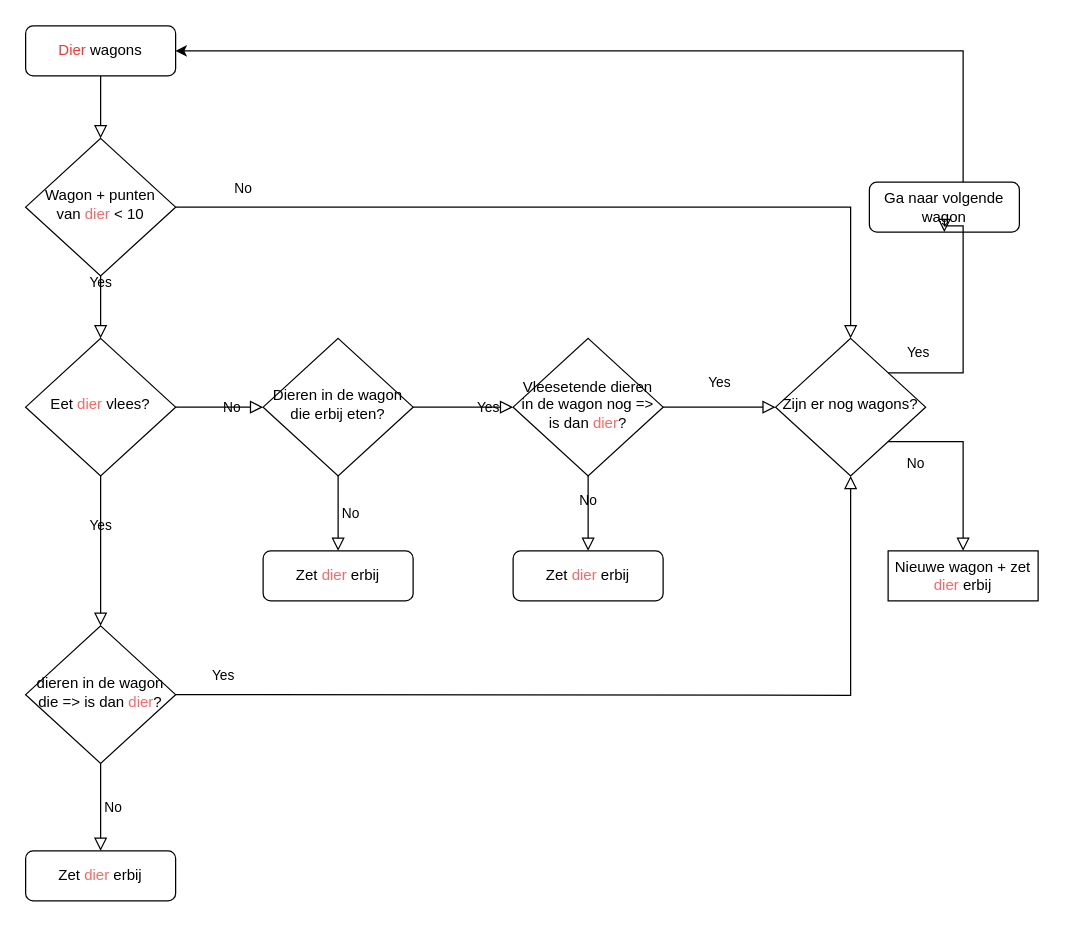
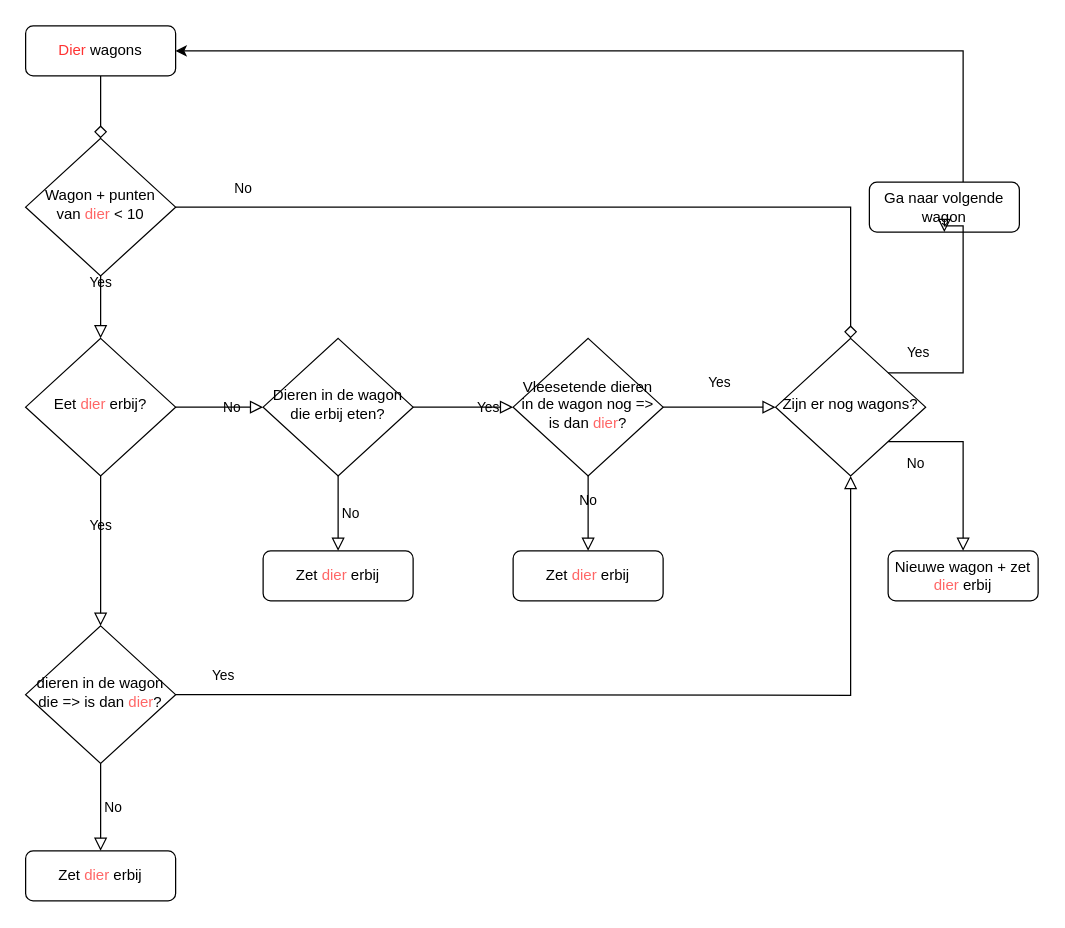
edge "Dier wagons" -> "Wagon + punten van dier < 10": arrowhead block -> diamond
edge "Wagon + punten van dier < 10" -> "Zijn er nog wagons?": arrowhead block -> diamond
node "Eet dier vlees?": label "Eet dier vlees?" -> "Eet dier erbij?"
node "Nieuwe wagon + zet dier erbij": shape rectangle -> rounded rectangle
